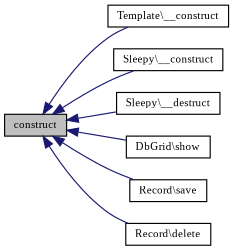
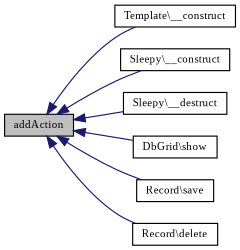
node "construct": label "construct" -> "addAction"
